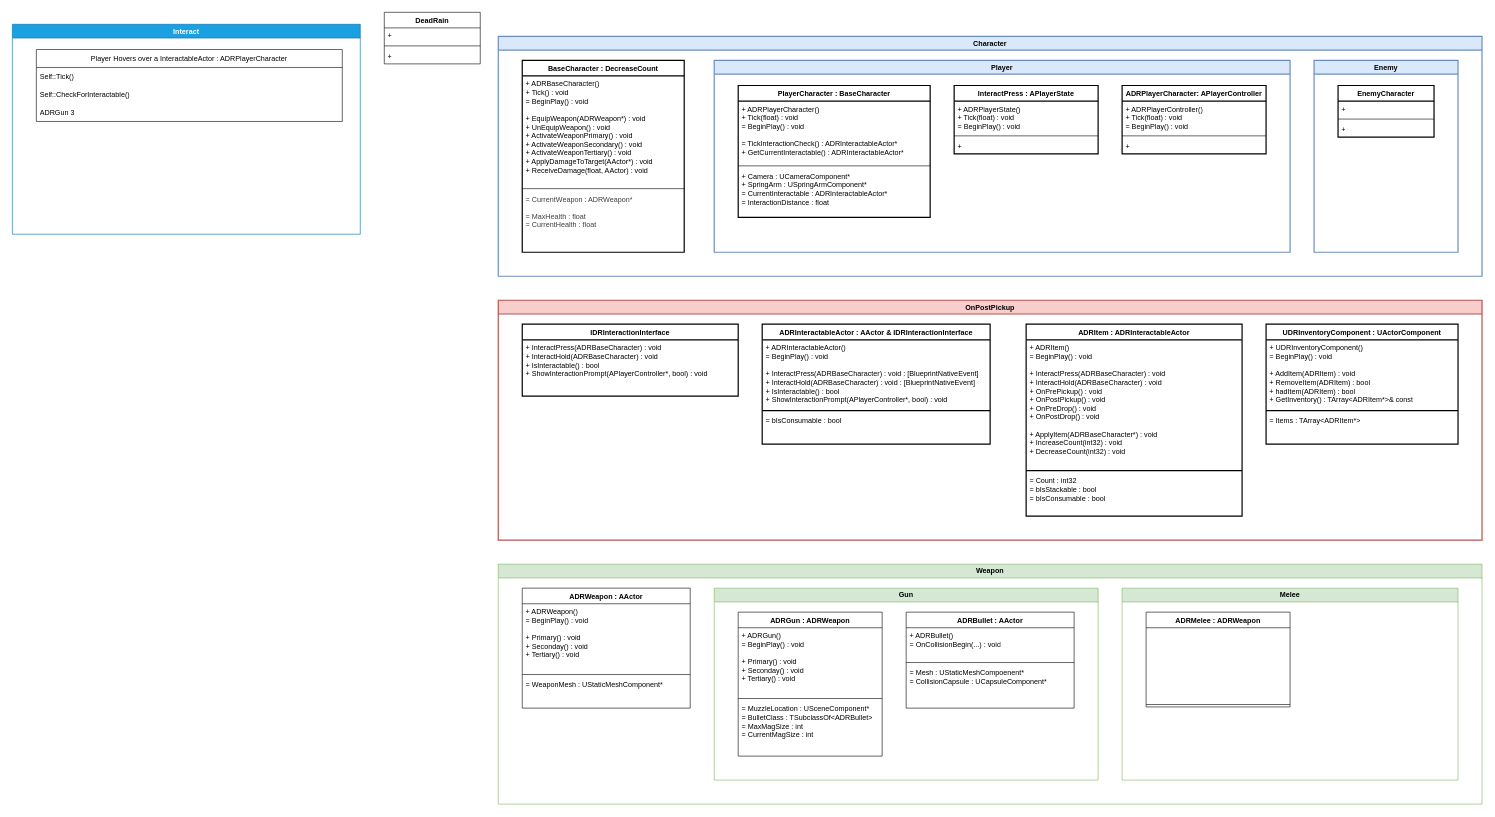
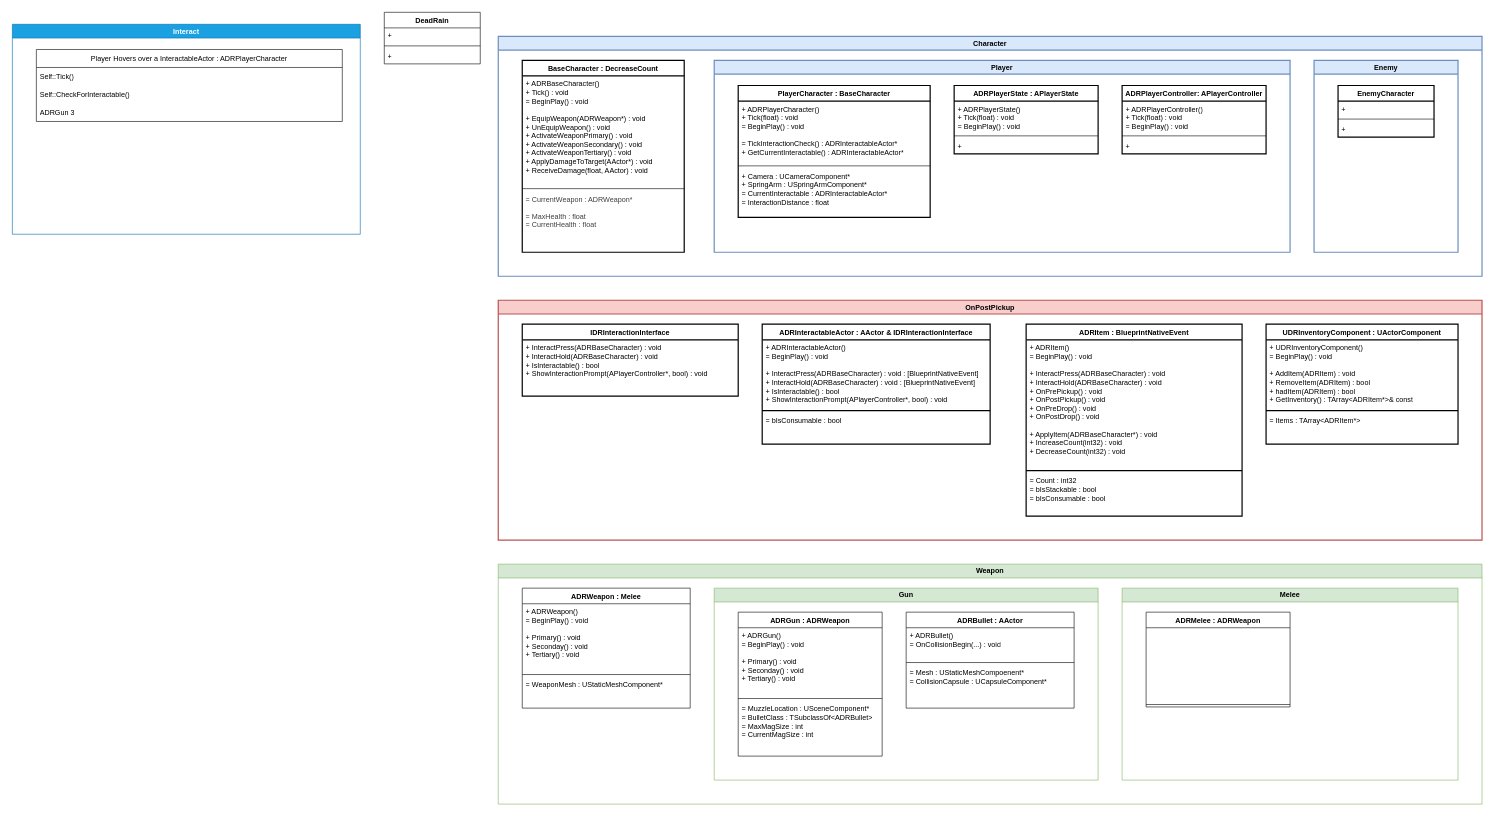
node "InteractPress : APlayerState": label "InteractPress : APlayerState" -> "ADRPlayerState : APlayerState"
node "ADRPlayerCharacter: APlayerController": label "ADRPlayerCharacter: APlayerController" -> "ADRPlayerController: APlayerController"
node "ADRItem : ADRInteractableActor": label "ADRItem : ADRInteractableActor" -> "ADRItem : BlueprintNativeEvent"
node "ADRWeapon : AActor": label "ADRWeapon : AActor" -> "ADRWeapon : Melee"
